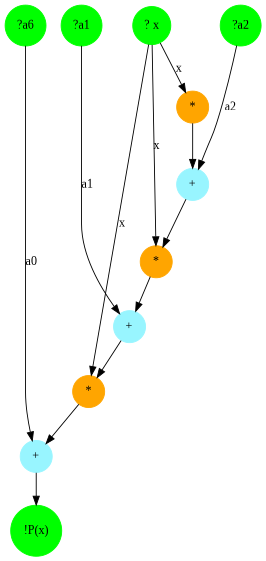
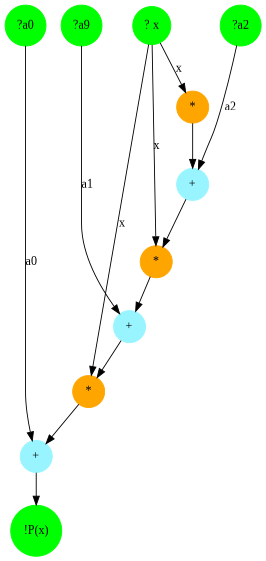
node "?a6": label "?a6" -> "?a0"
node "?a1": label "?a1" -> "?a9"
